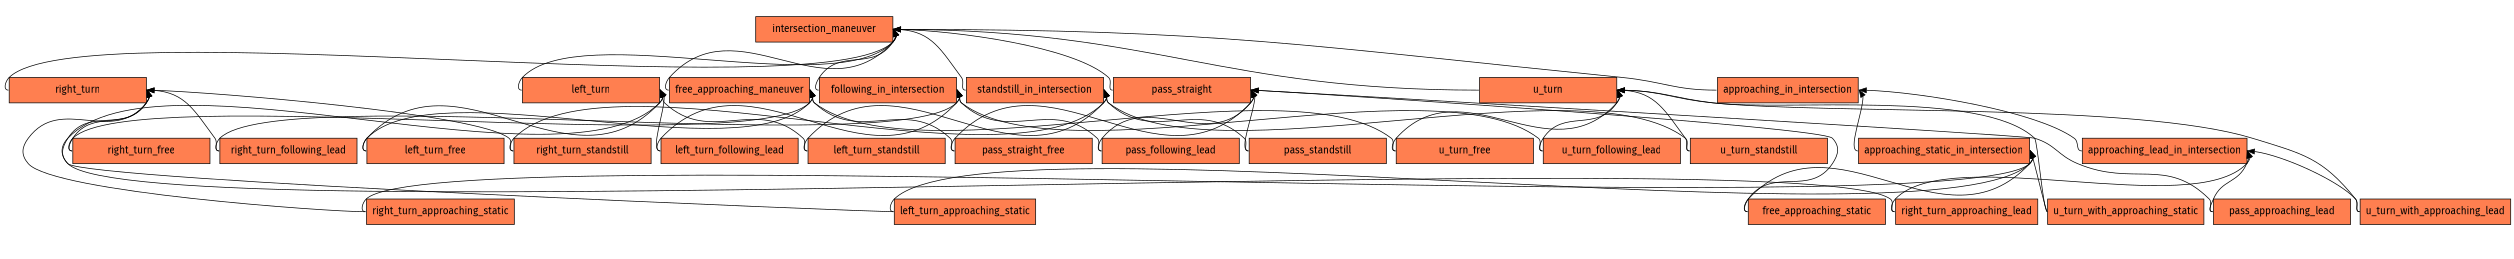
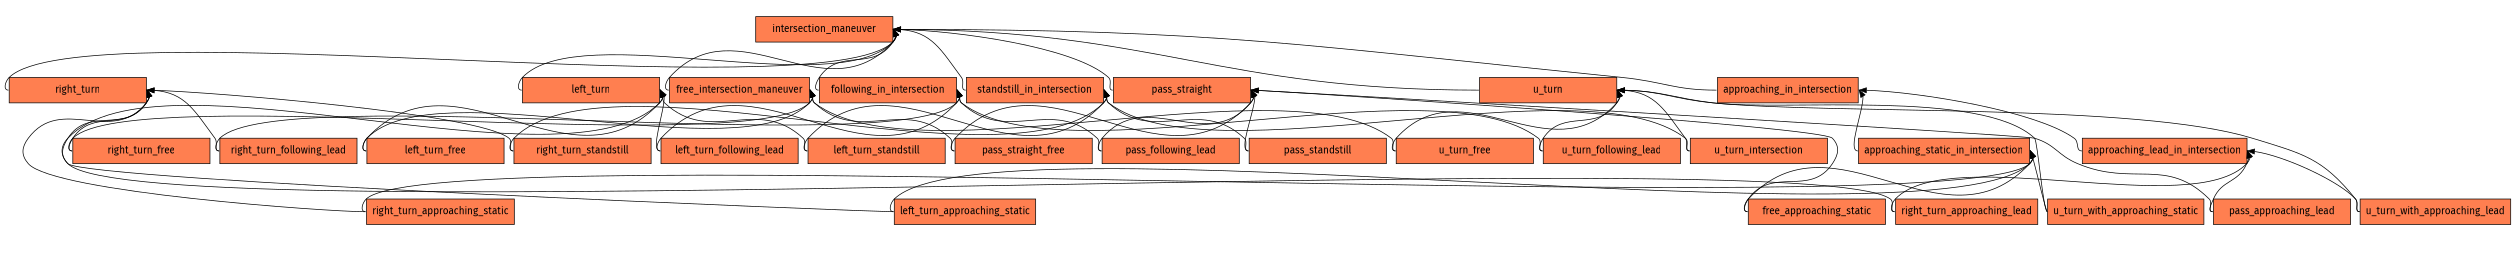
node "free_approaching_maneuver": label "free_approaching_maneuver" -> "free_intersection_maneuver"
node "u_turn_standstill": label "u_turn_standstill" -> "u_turn_intersection"
